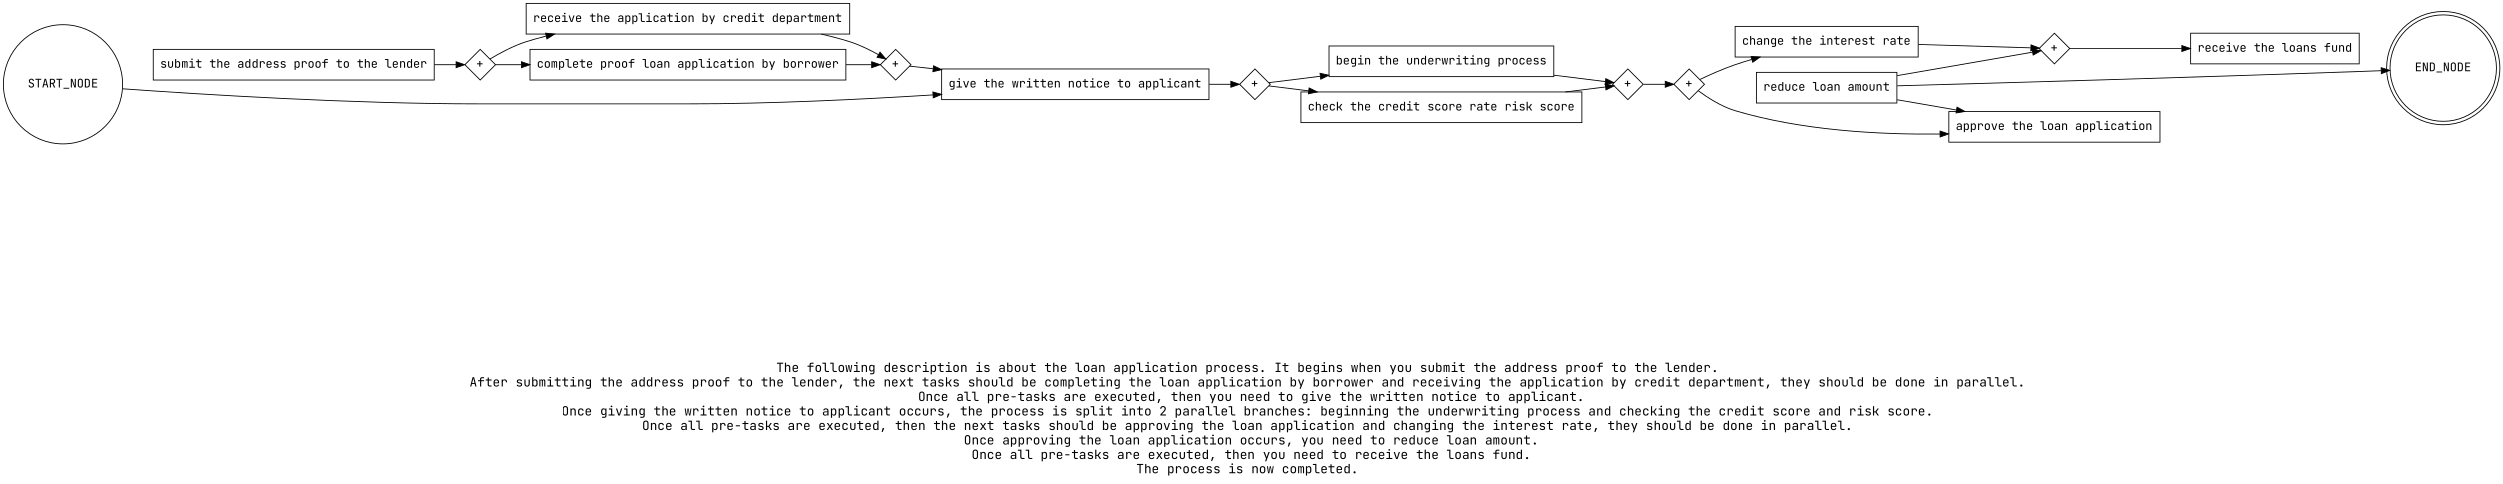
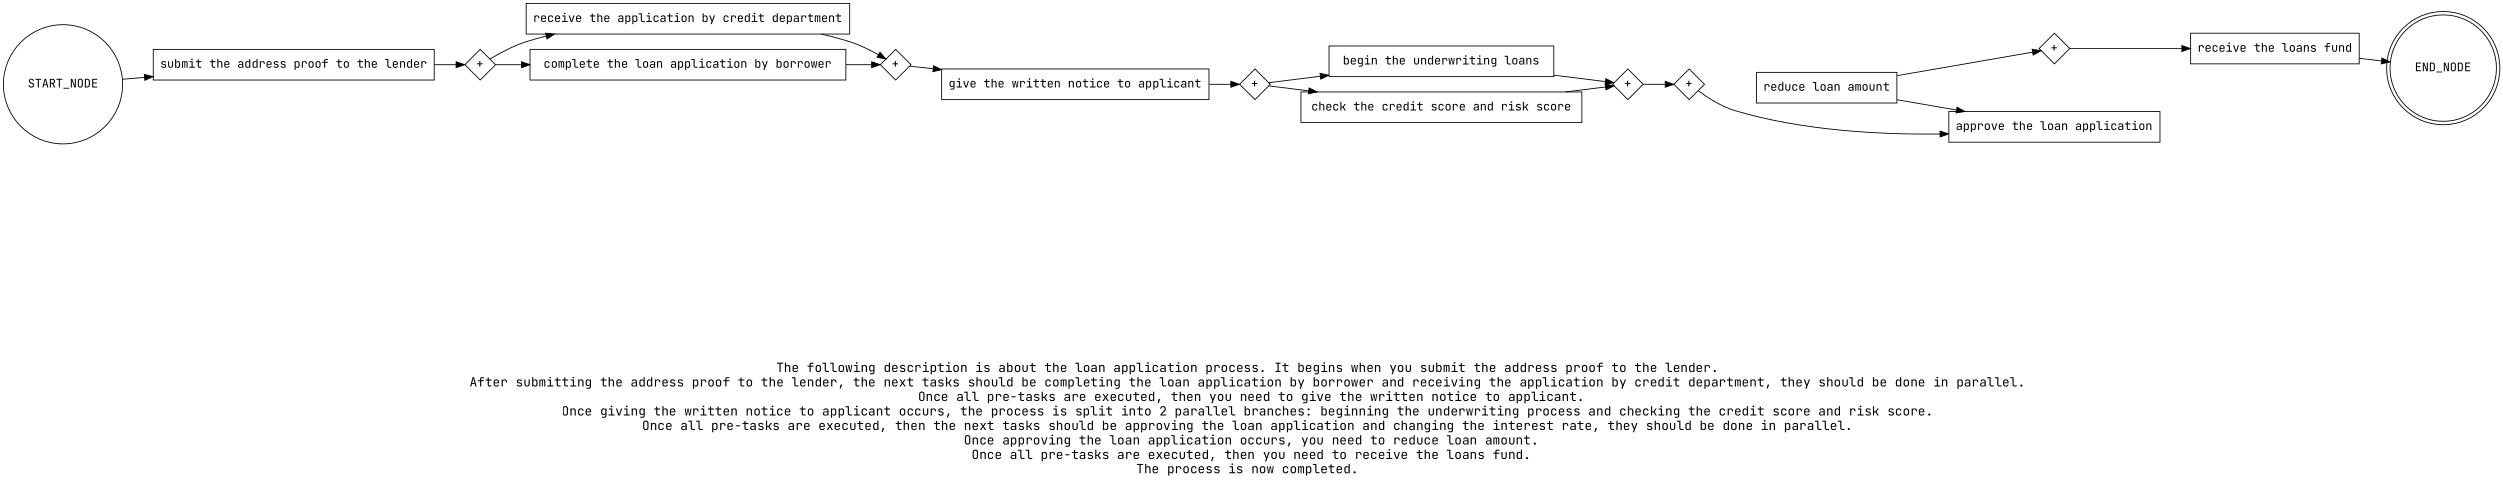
node "change the interest rate": removed
node "begin the underwriting process": label "begin the underwriting process" -> "begin the underwriting loans"
node "complete proof loan application by borrower": label "complete proof loan application by borrower" -> "complete the loan application by borrower"
edge "reduce loan amount" -> "END_NODE": now "receive the loans fund" -> "END_NODE"
edge "START_NODE" -> "give the written notice to applicant": now "START_NODE" -> "submit the address proof to the lender"
node "check the credit score rate risk score": label "check the credit score rate risk score" -> "check the credit score and risk score"
